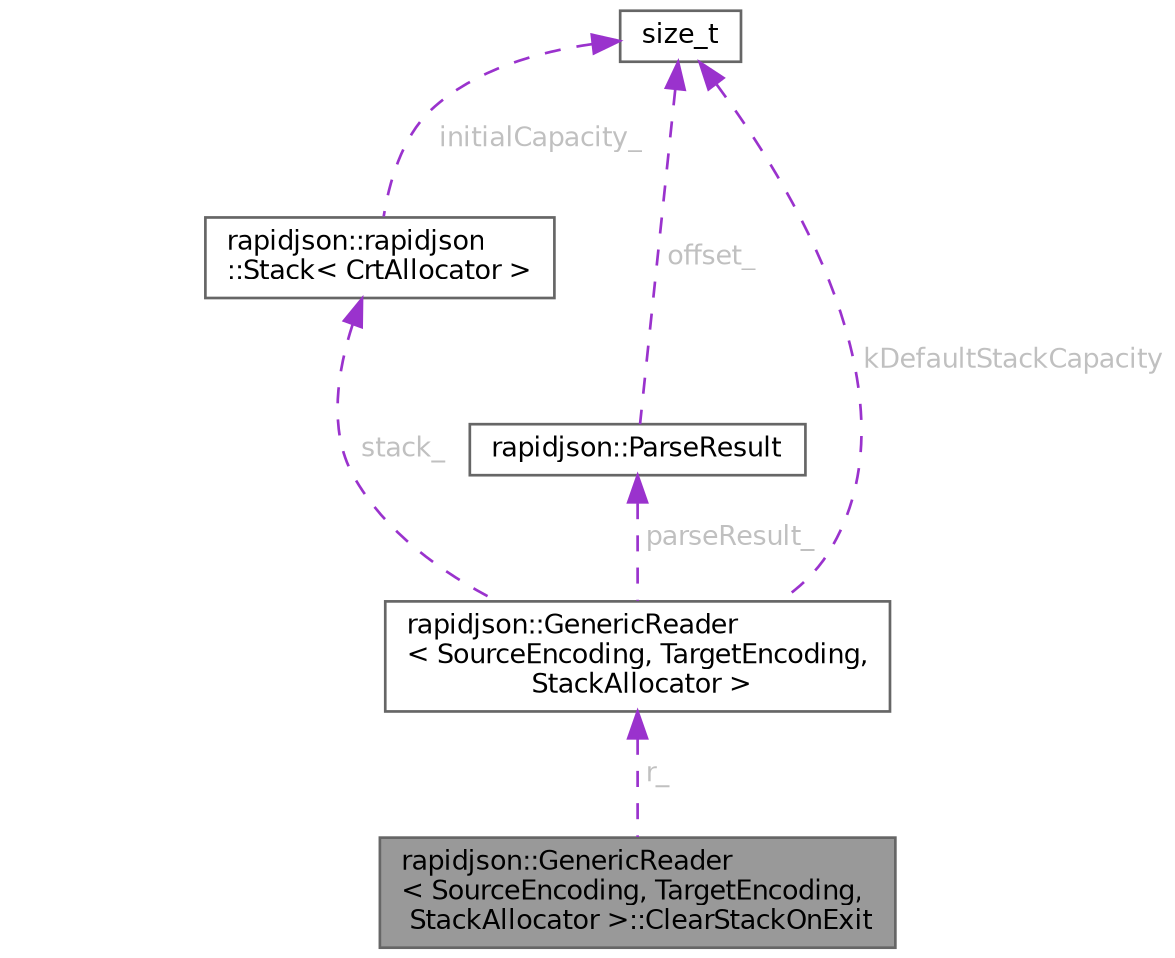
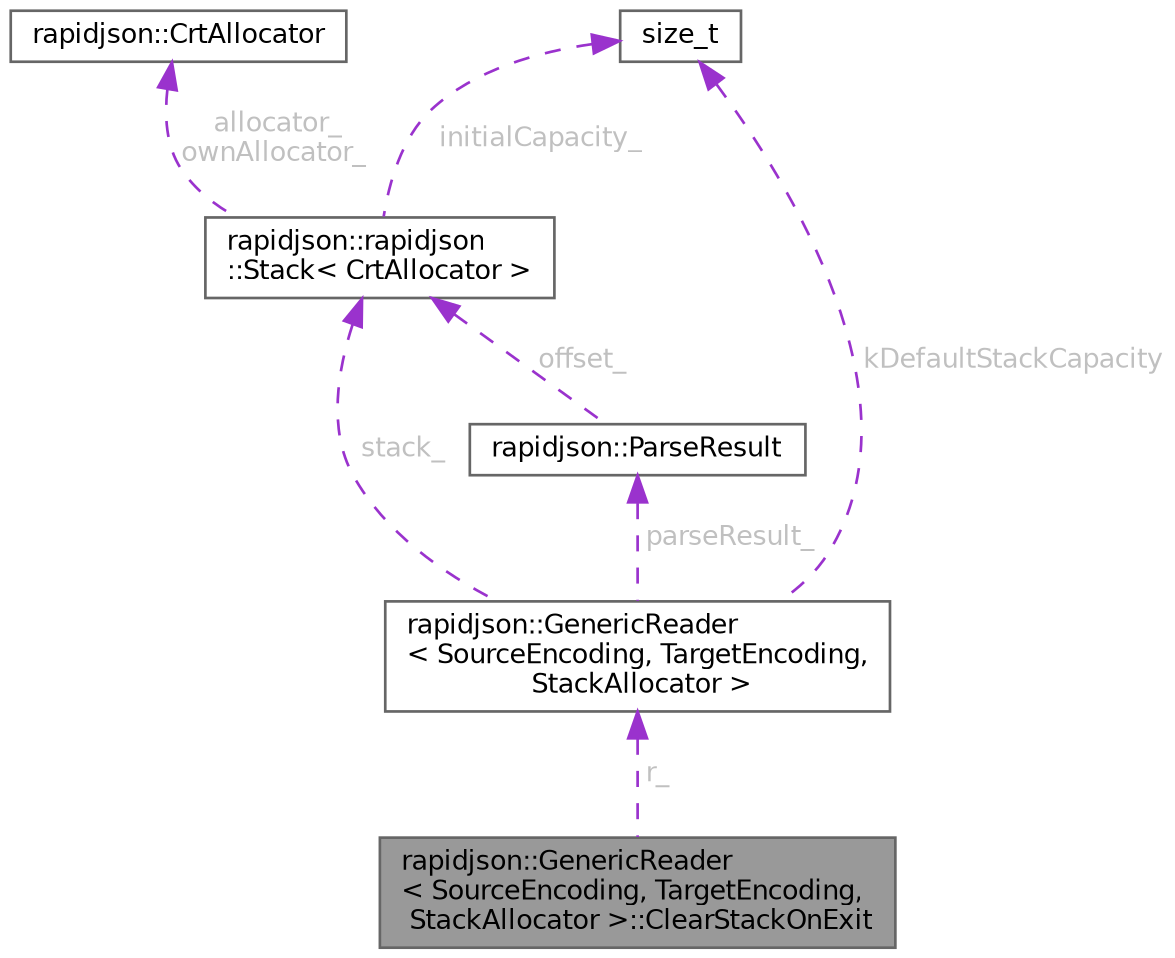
node "rapidjson::CrtAllocator": added
edge "rapidjson::ParseResult" -> "size_t": now "rapidjson::ParseResult" -> "rapidjson::rapidjson ::Stack< CrtAllocator >"
